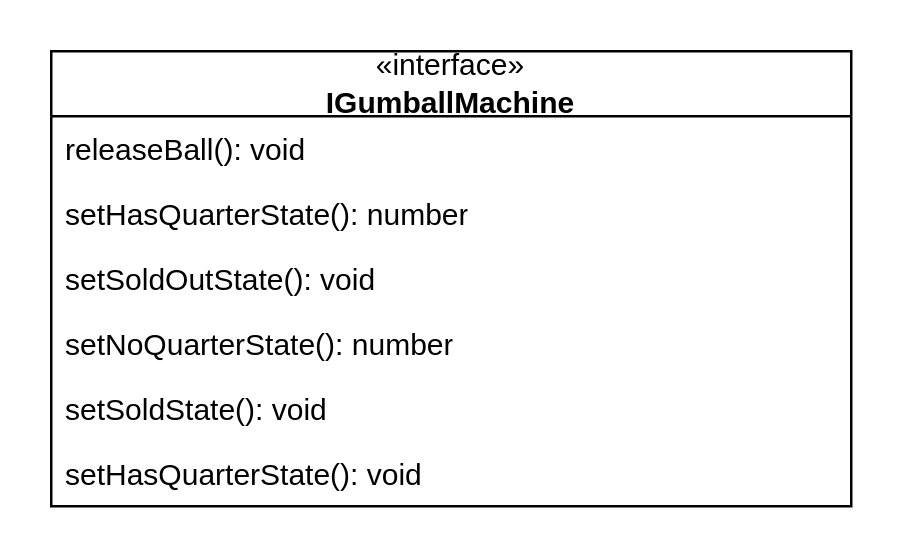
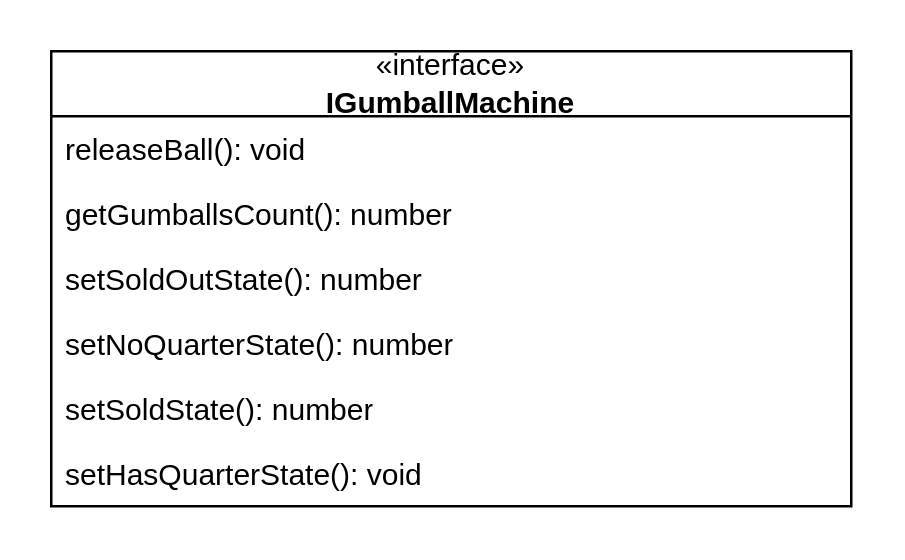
node "setHasQuarterState(): number": label "setHasQuarterState(): number" -> "getGumballsCount(): number"
node "setSoldOutState(): void": label "setSoldOutState(): void" -> "setSoldOutState(): number"
node "setSoldState(): void": label "setSoldState(): void" -> "setSoldState(): number"
